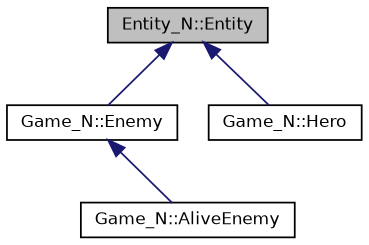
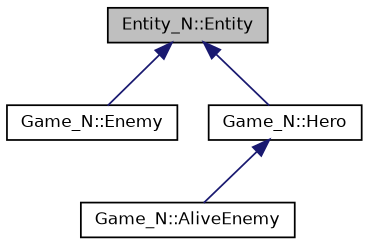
edge "Game_N::AliveEnemy" -> "Game_N::Enemy": now "Game_N::AliveEnemy" -> "Game_N::Hero"
